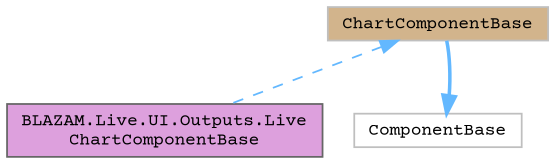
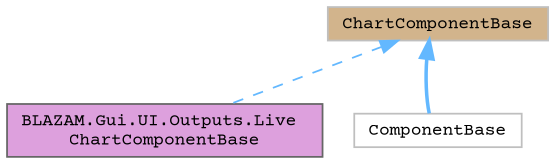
edge "ChartComponentBase" -> "ComponentBase": reversed
node "BLAZAM.Live.UI.Outputs.Live ChartComponentBase": label "BLAZAM.Live.UI.Outputs.Live ChartComponentBase" -> "BLAZAM.Gui.UI.Outputs.Live ChartComponentBase"
